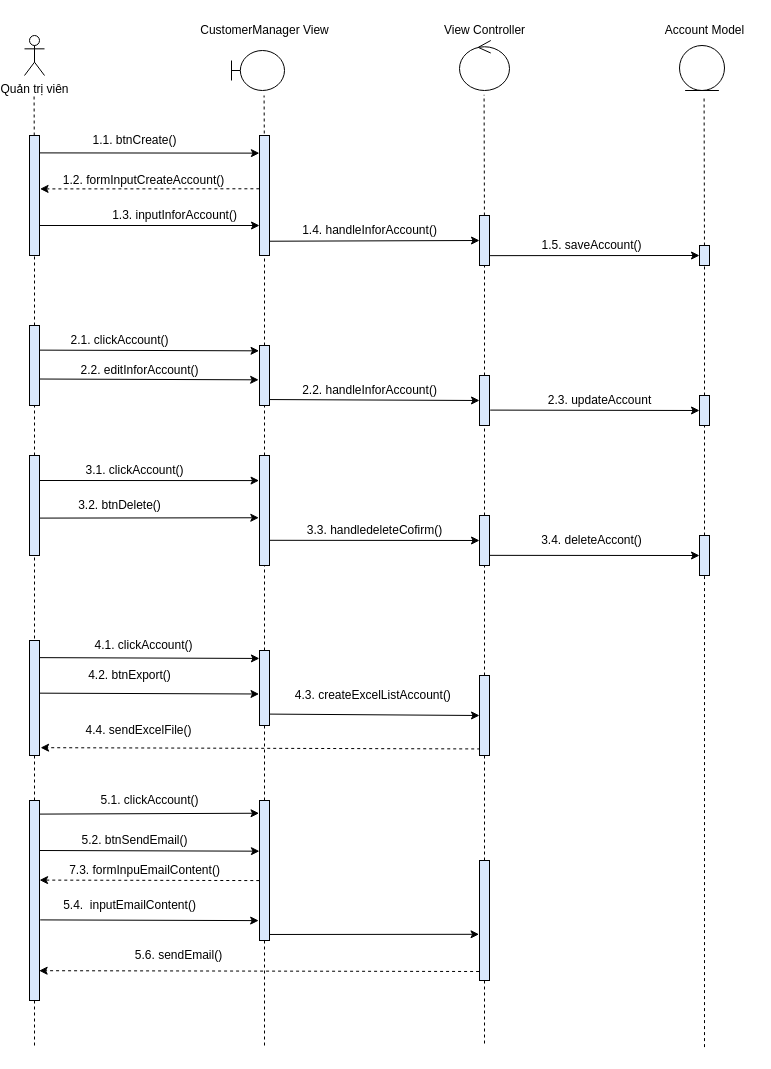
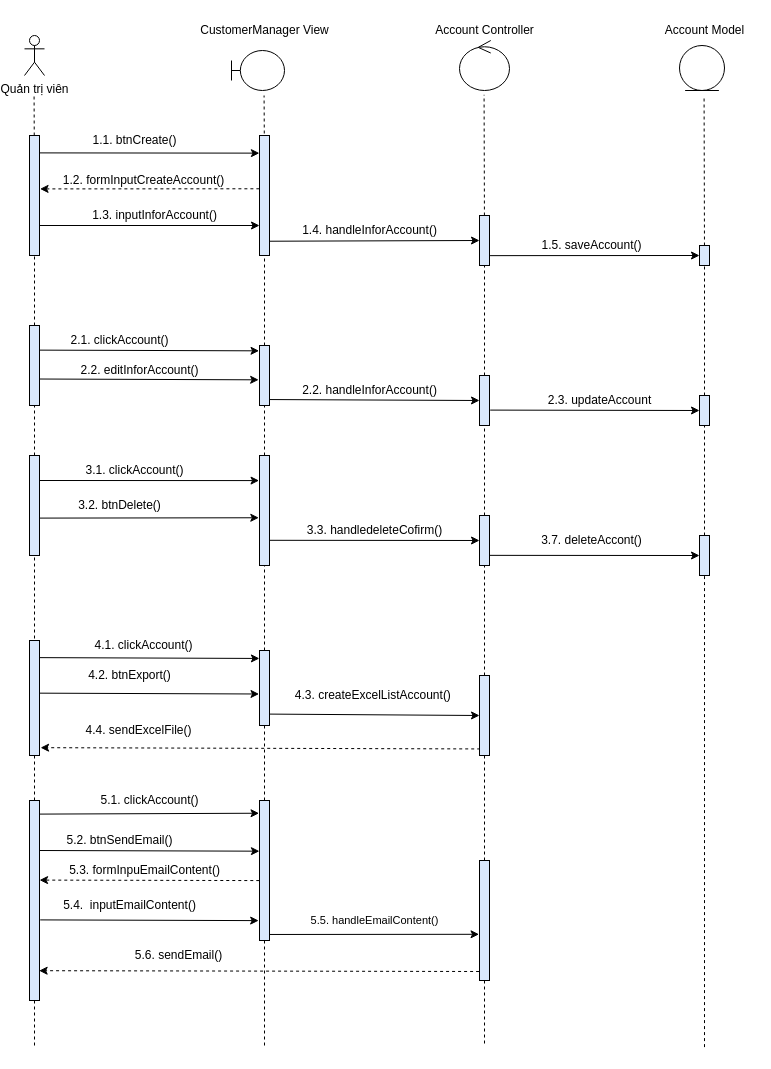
node "View Controller": label "View Controller" -> "Account Controller"
node "1.3. inputInforAccount()": moved (175, 216) -> (155, 216)
node "3.4. deleteAccont()": label "3.4. deleteAccont()" -> "3.7. deleteAccont()"
node "5.2. btnSendEmail()": moved (135, 841) -> (120, 841)
node "7.3. formInpuEmailContent()": label "7.3. formInpuEmailContent()" -> "5.3. formInpuEmailContent()"
node "5.5. handleEmailContent()": added
